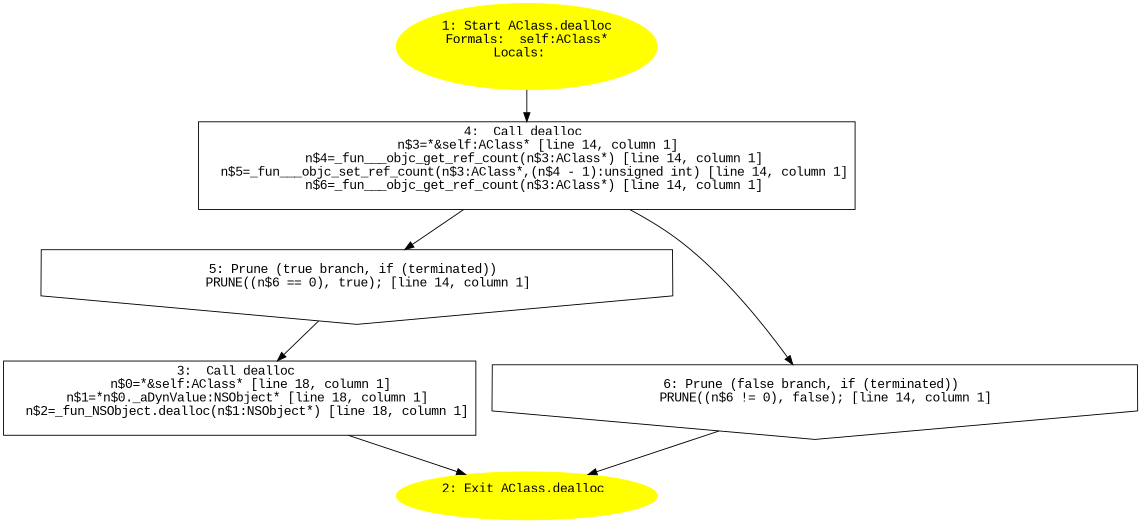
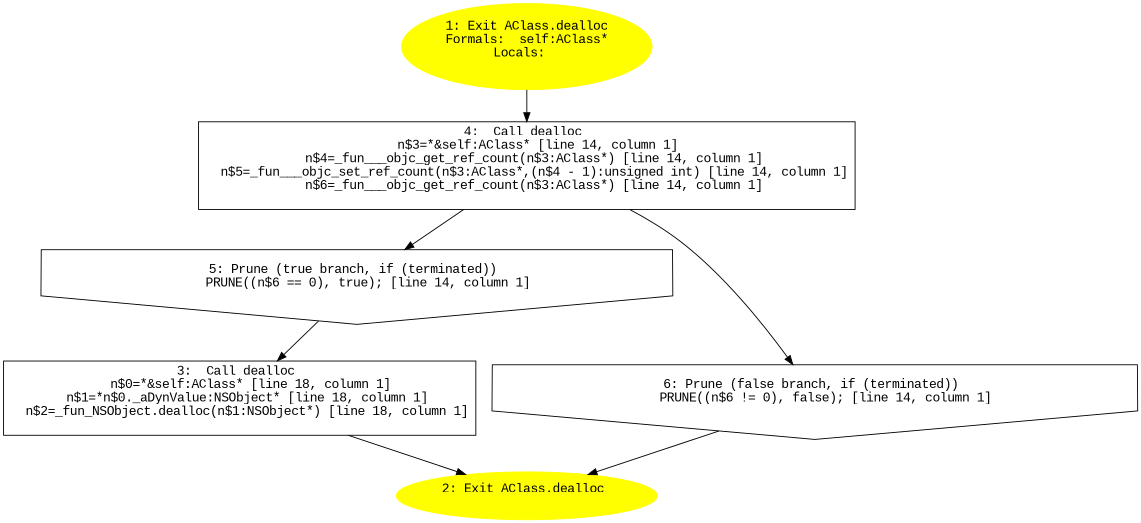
node "1: Start AClass.dealloc Formals:  self:AClass* Locals:": label "1: Start AClass.dealloc Formals:  self:AClass* Locals:" -> "1: Exit AClass.dealloc Formals:  self:AClass* Locals:"
